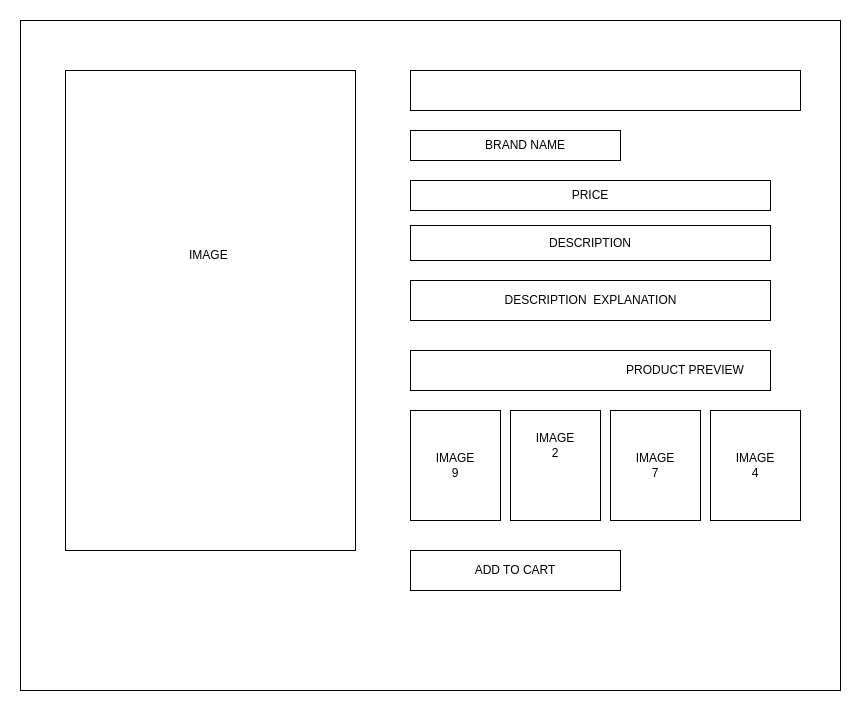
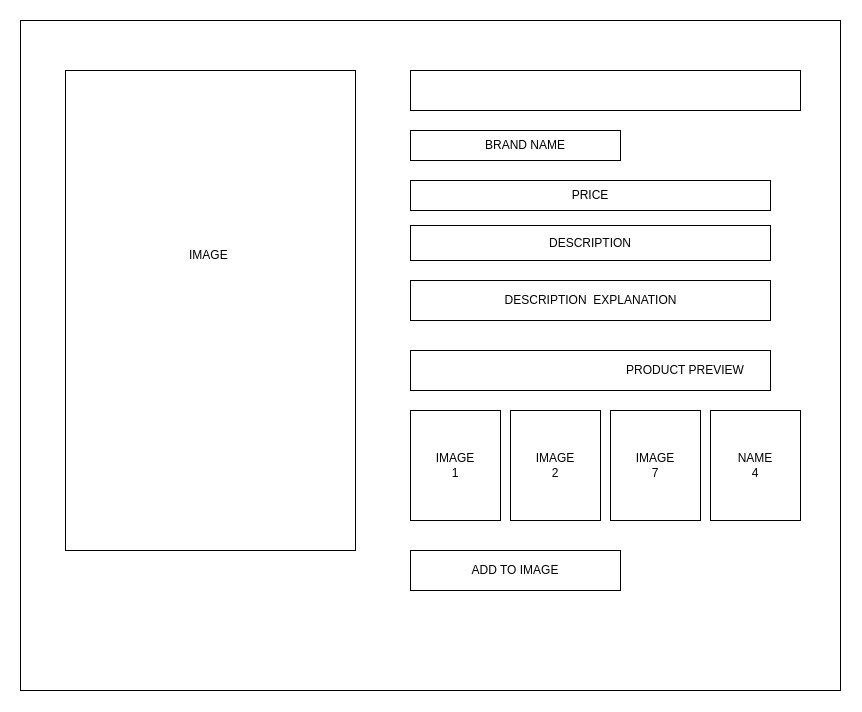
node "IMAGE 2": moved (556, 446) -> (556, 466)
node "IMAGE 9": label "IMAGE 9" -> "IMAGE 1"
node "IMAGE 4": label "IMAGE 4" -> "NAME 4"
node "ADD TO CART": label "ADD TO CART" -> "ADD TO IMAGE"
